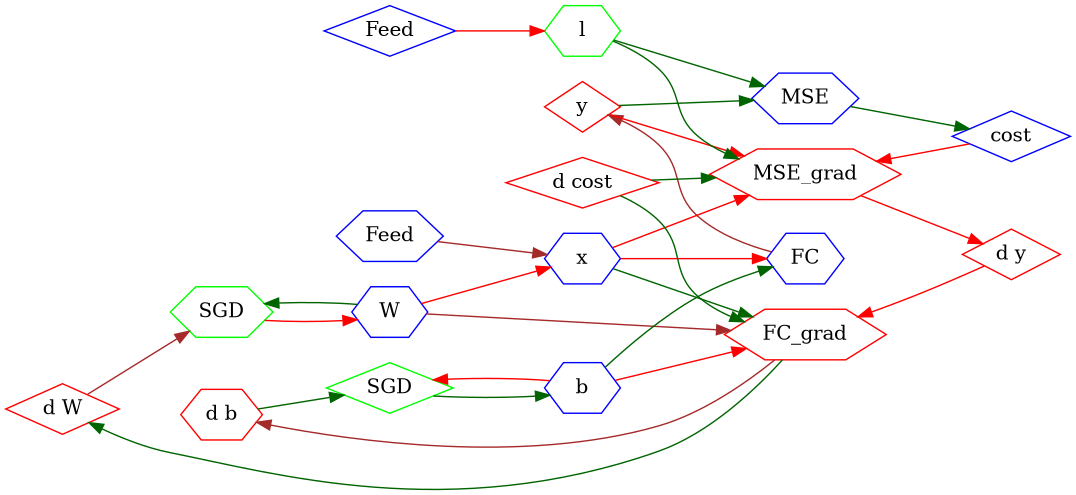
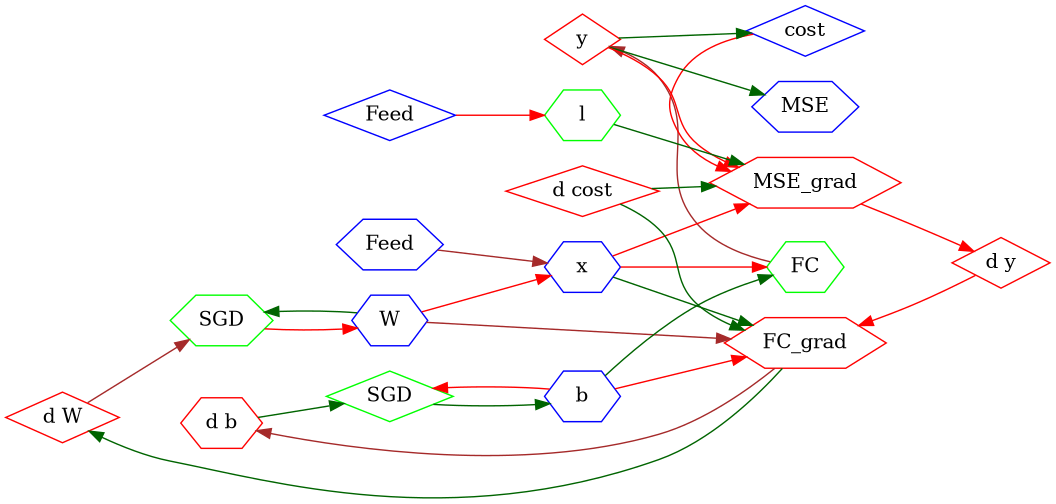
edge "l" -> "MSE": removed
edge "MSE" -> "cost": now "y" -> "cost"
node "FC": color blue -> green
